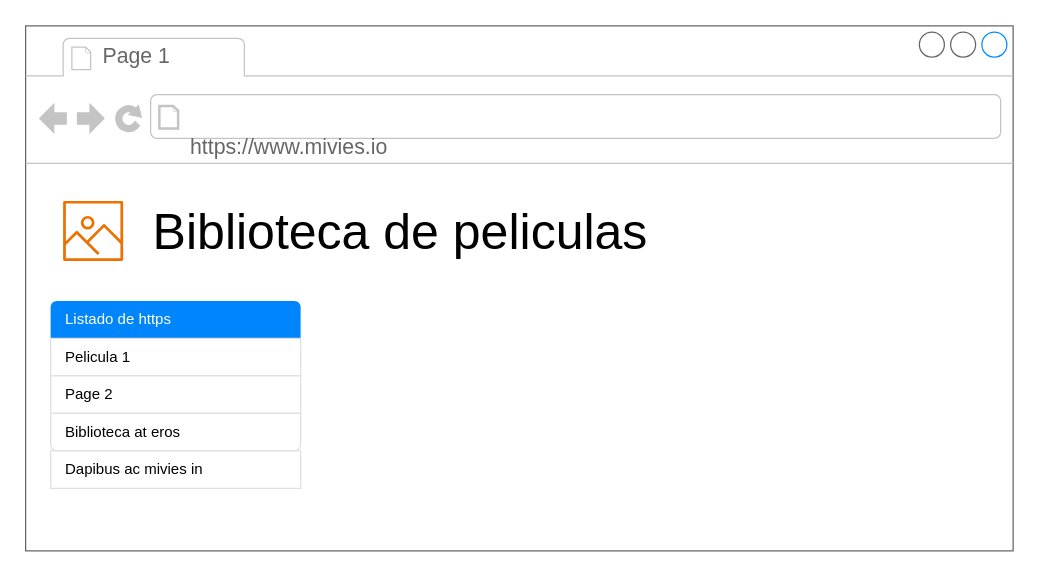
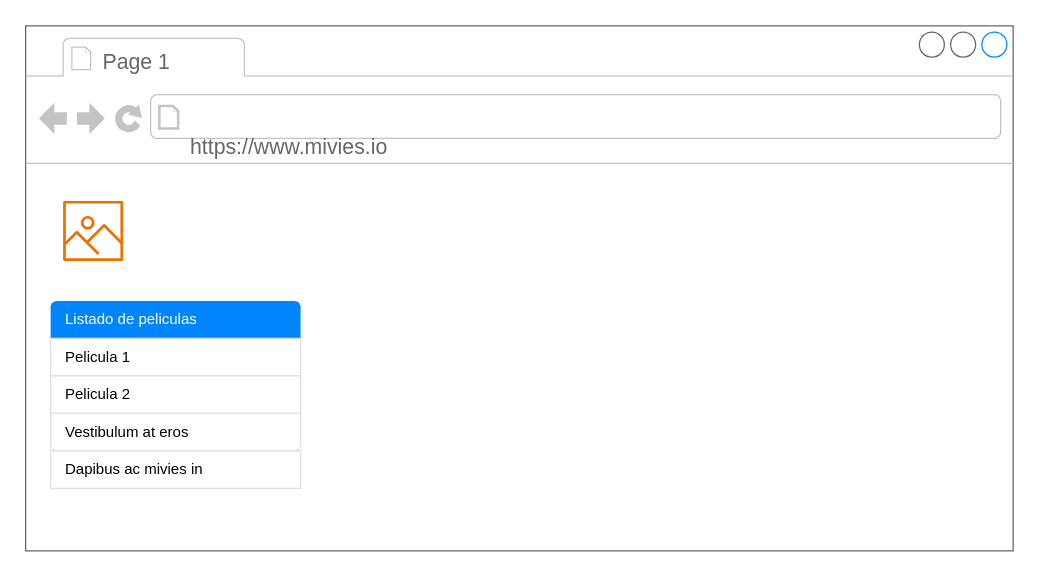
node "Page 1": size 138x33 -> 94x44
node "Biblioteca de peliculas": removed
node "Listado de https": label "Listado de https" -> "Listado de peliculas"
node "Page 2": label "Page 2" -> "Pelicula 2"
node "Biblioteca at eros": label "Biblioteca at eros" -> "Vestibulum at eros"
